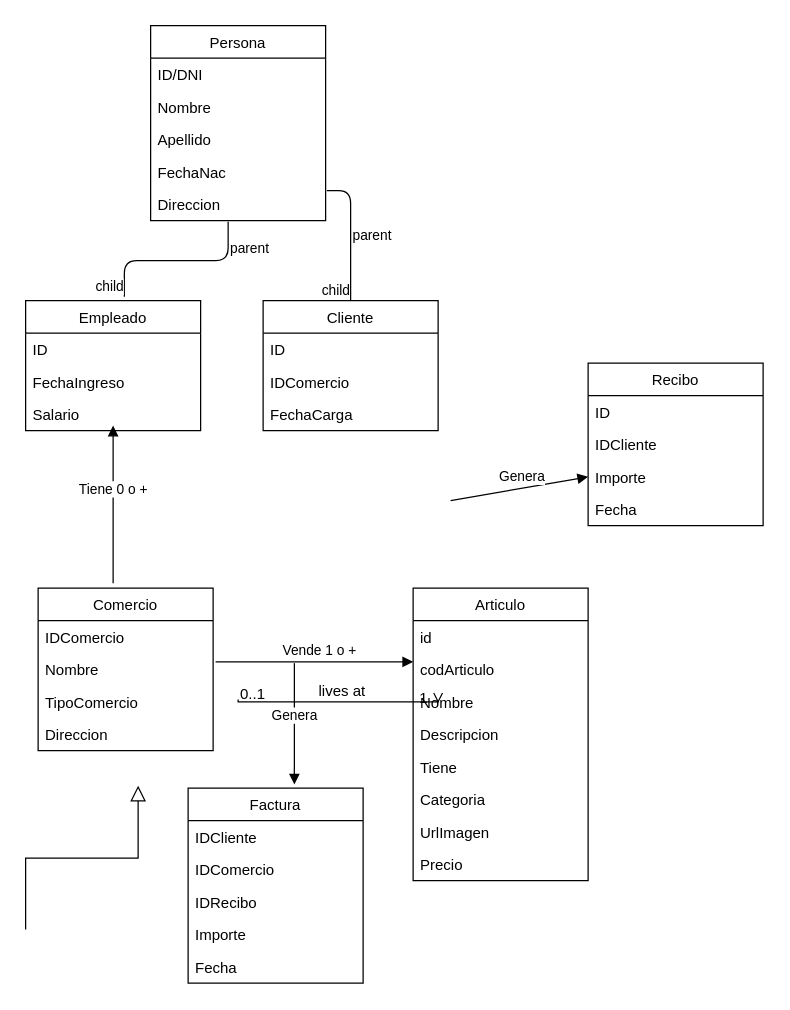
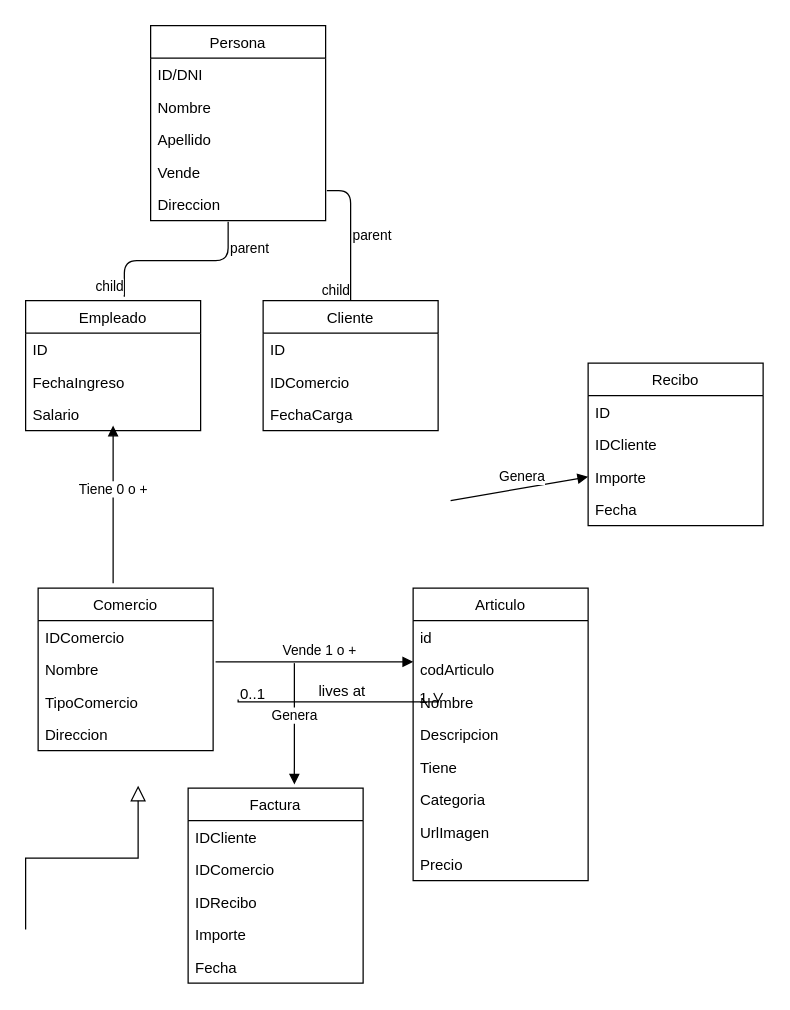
node "FechaNac": label "FechaNac" -> "Vende"
